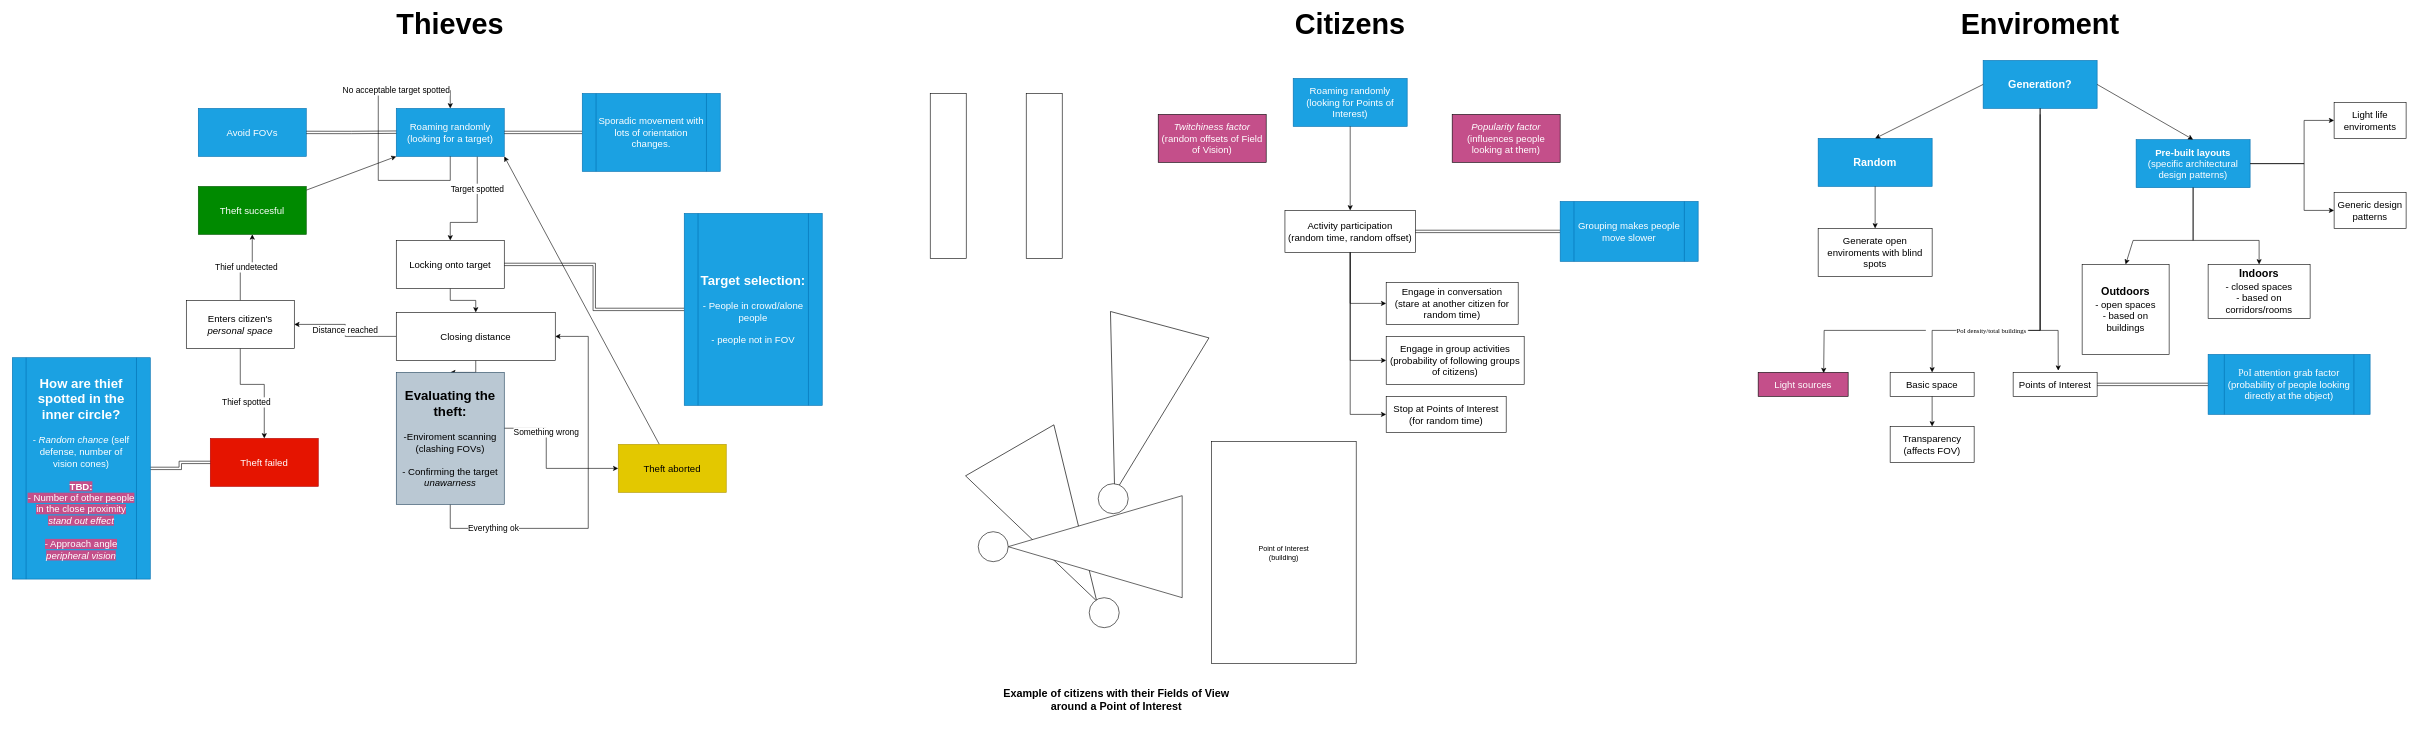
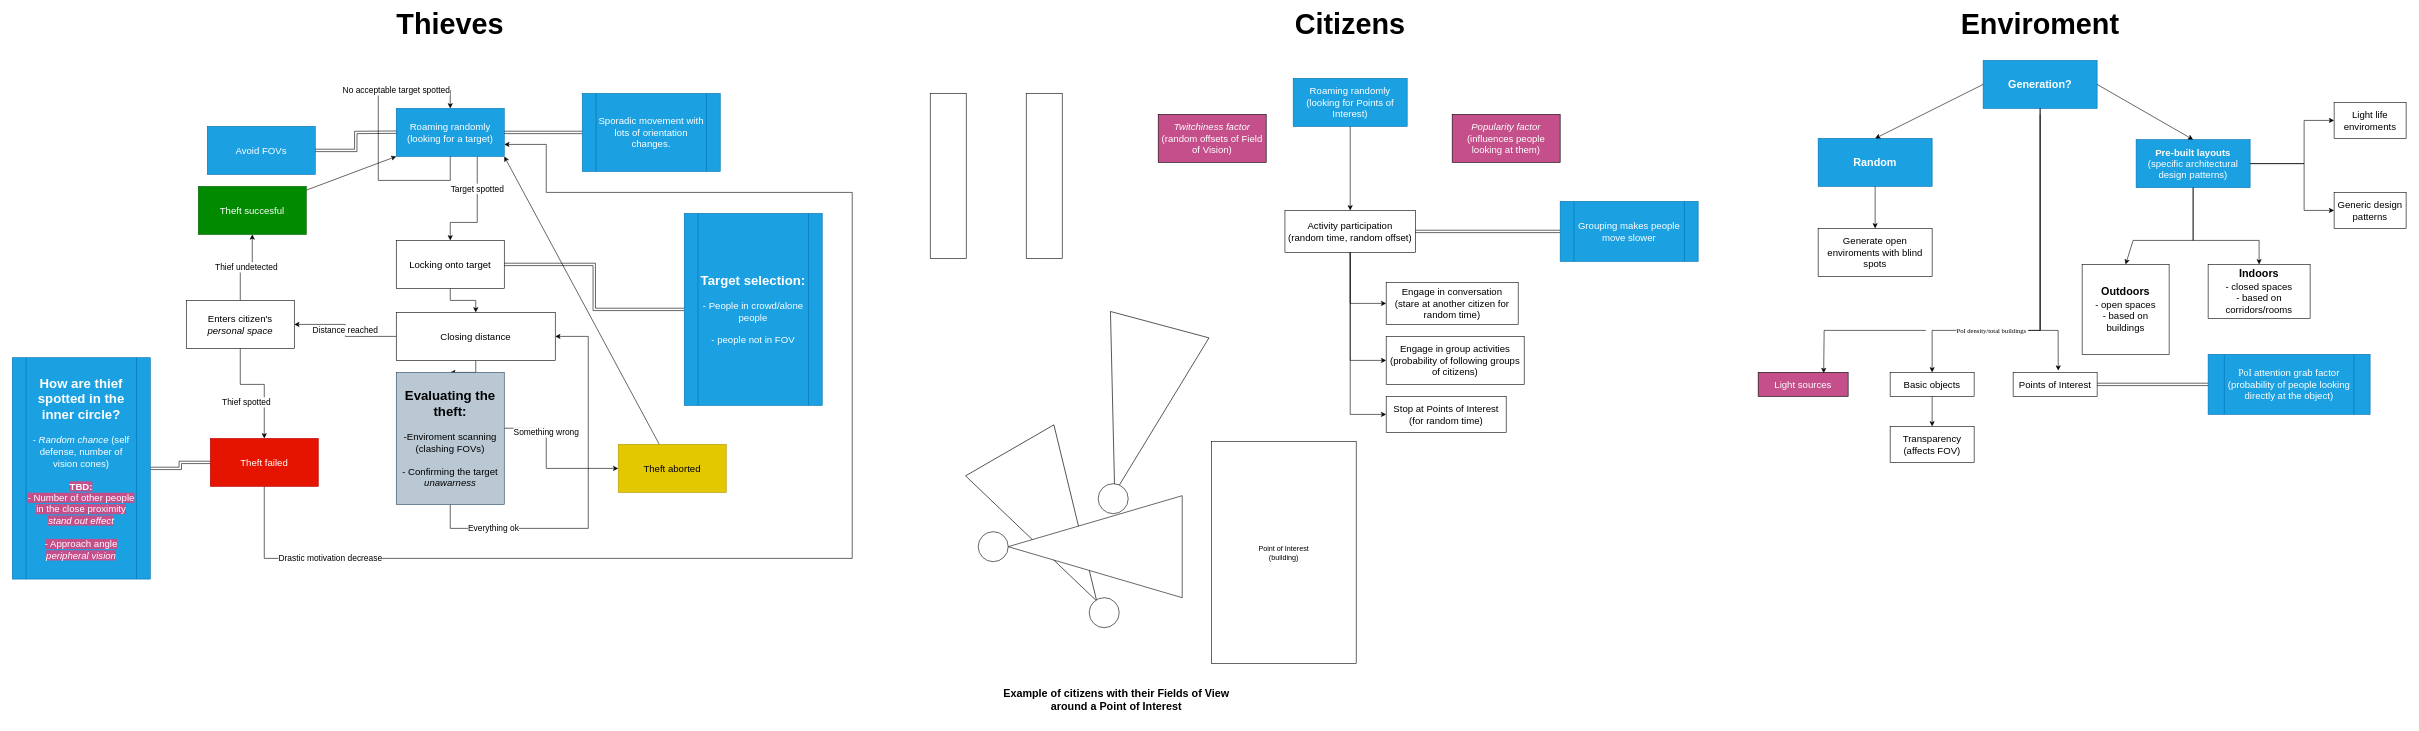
node "Avoid FOVs": moved (252, 132) -> (261, 150)
node "Basic space": label "Basic space" -> "Basic objects"
edge "Theft failed" -> "Roaming randomly (looking for a target)": added, label "Drastic motivation decrease"
